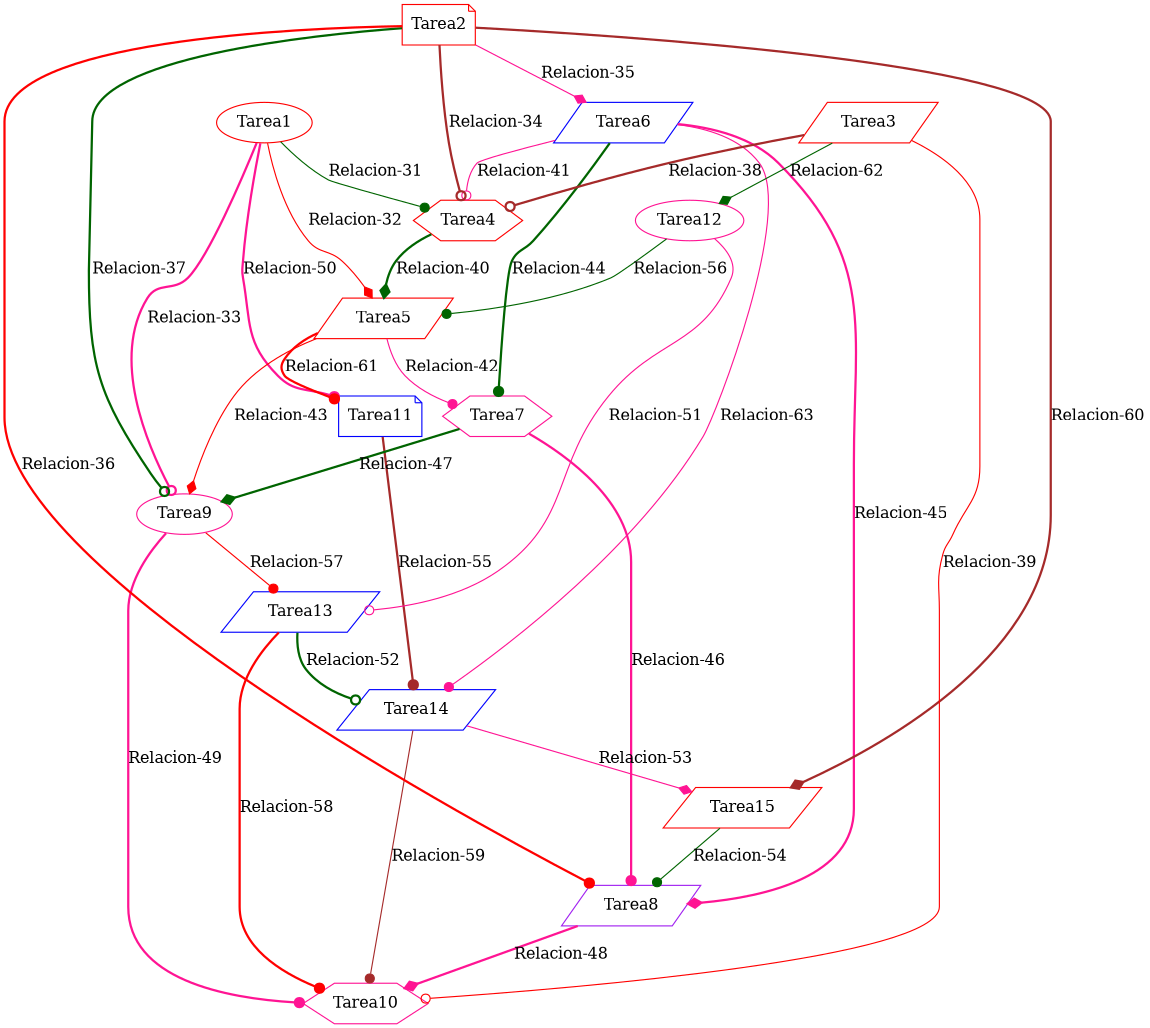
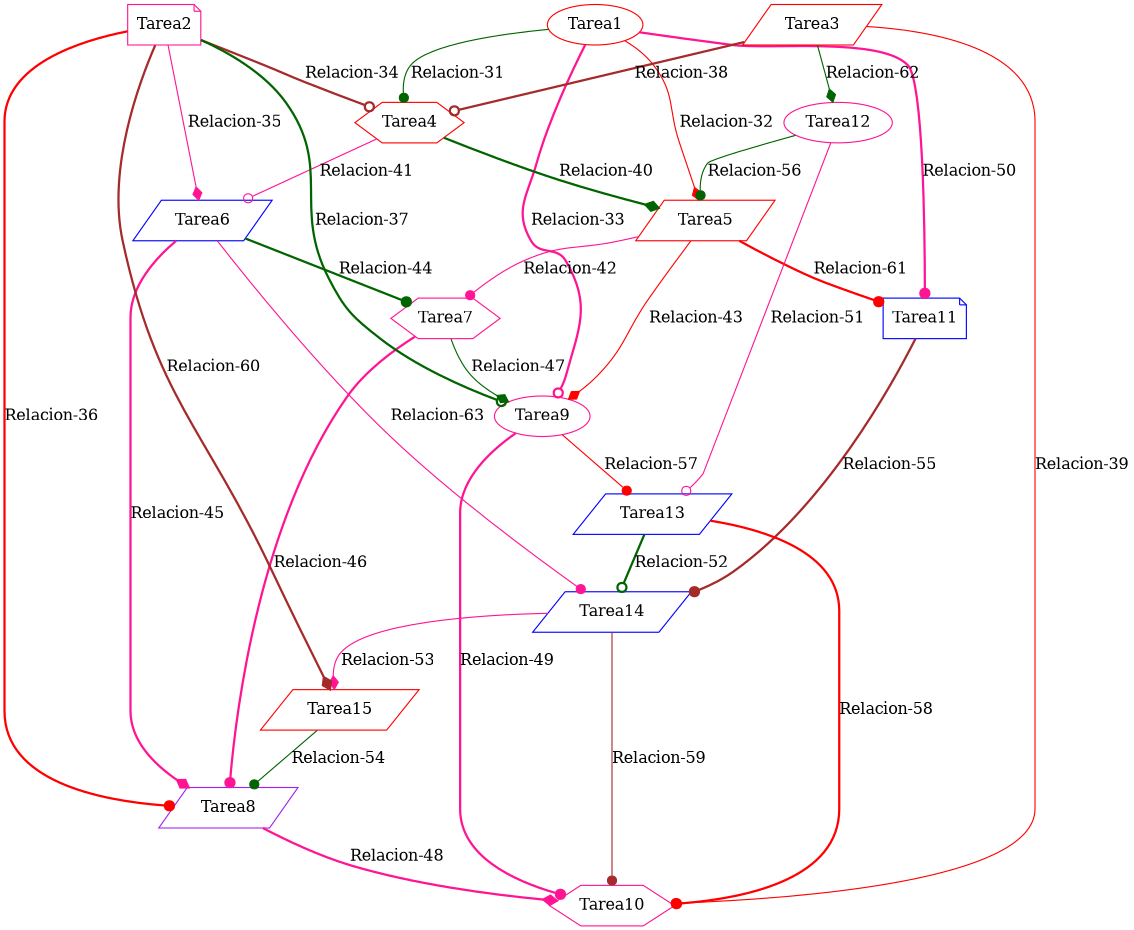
node "Tarea2": color red -> deeppink
edge "Tarea6" -> "Tarea4": reversed
edge "Tarea7" -> "Tarea9": style bold -> solid
